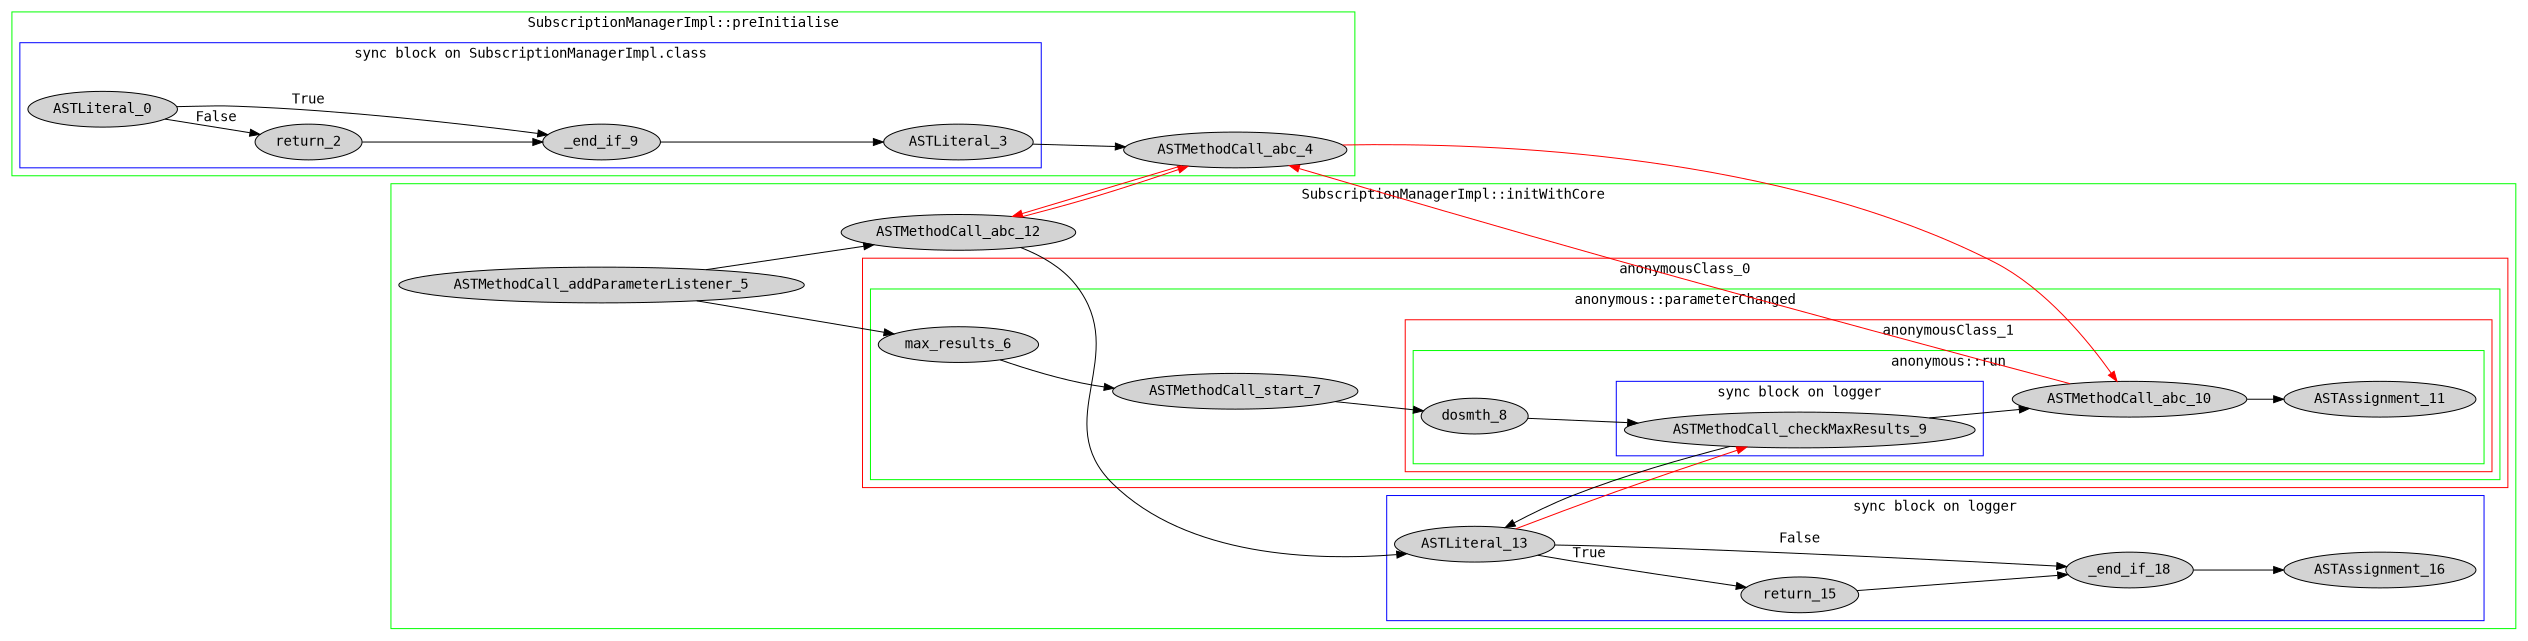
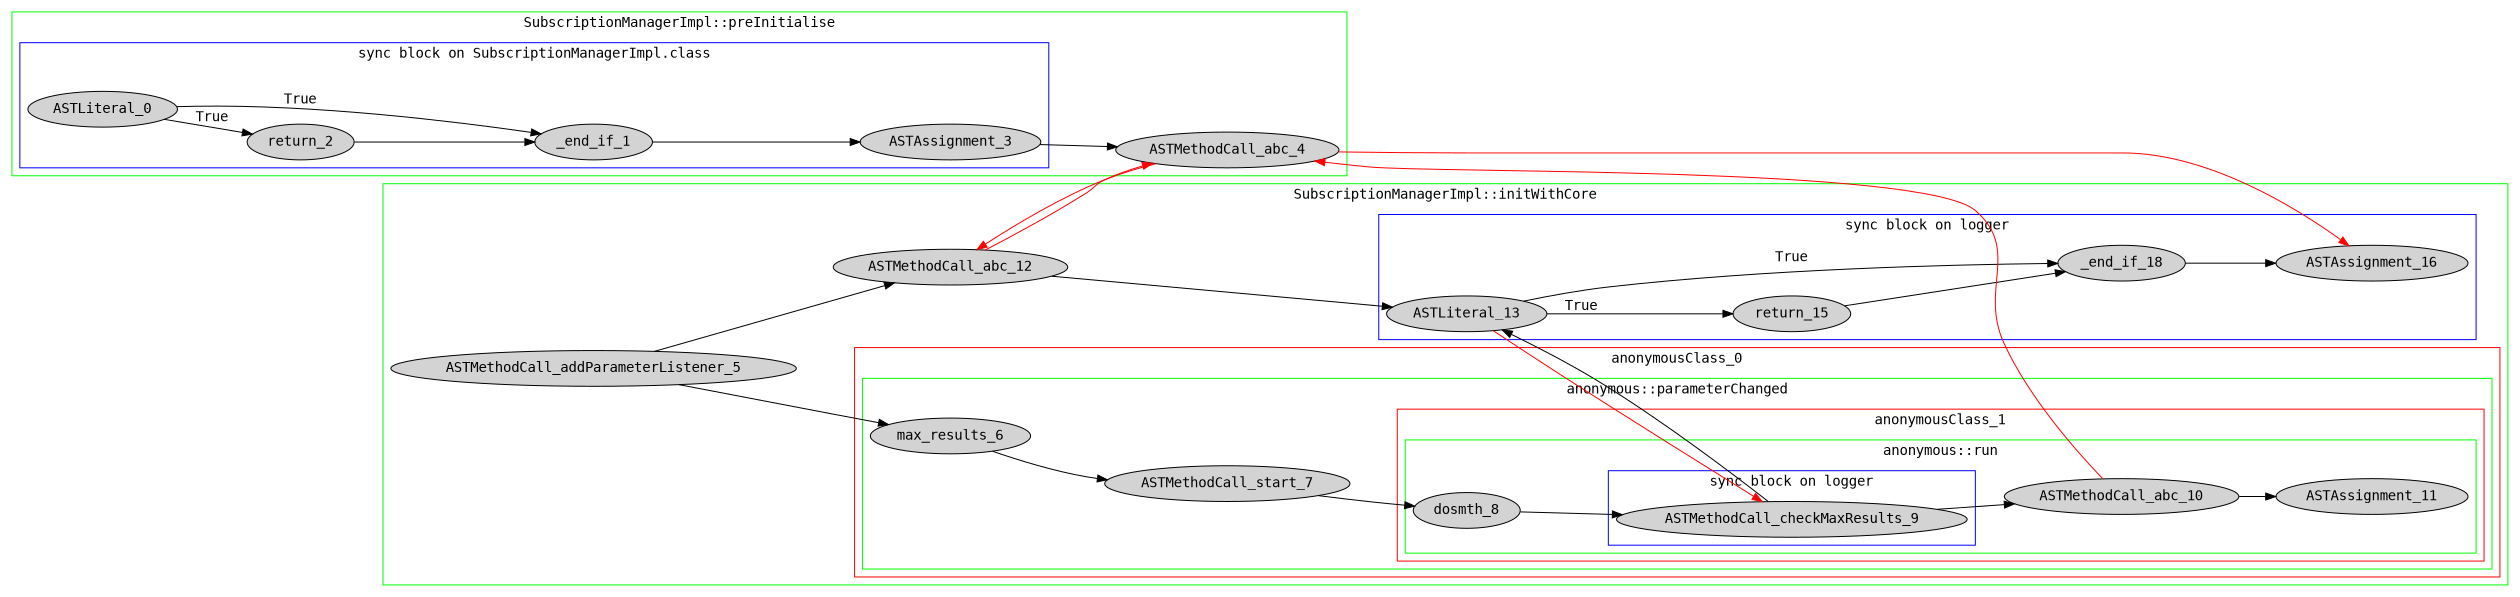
edge "ASTLiteral_0" -> "return_2": label "False" -> "True"
node "_end_if_9": label "_end_if_9" -> "_end_if_1"
node "ASTLiteral_3": label "ASTLiteral_3" -> "ASTAssignment_3"
edge "ASTMethodCall_abc_4" -> "ASTMethodCall_abc_10": now "ASTMethodCall_abc_4" -> "ASTAssignment_16"
edge "ASTLiteral_13" -> "_end_if_18": label "False" -> "True"
